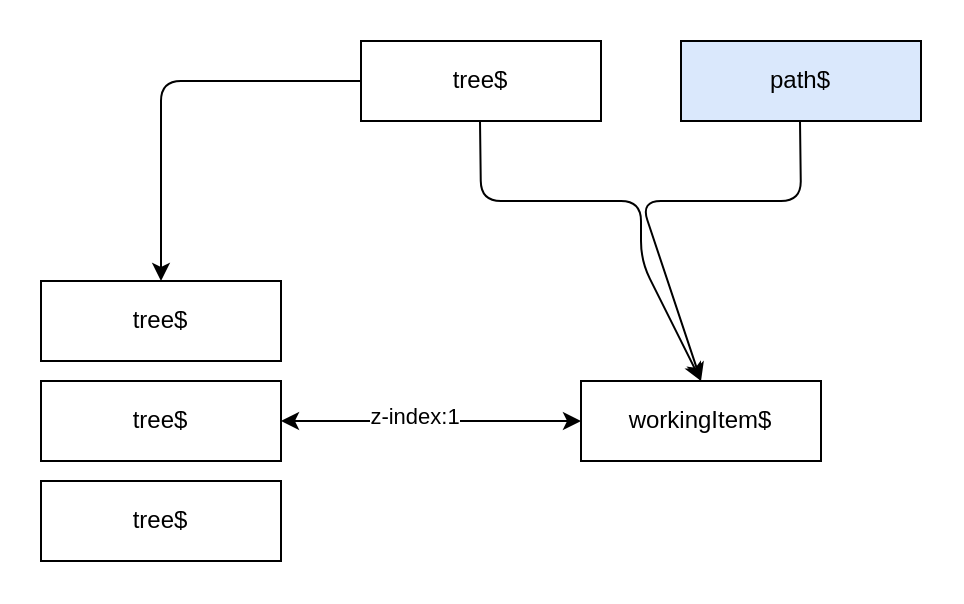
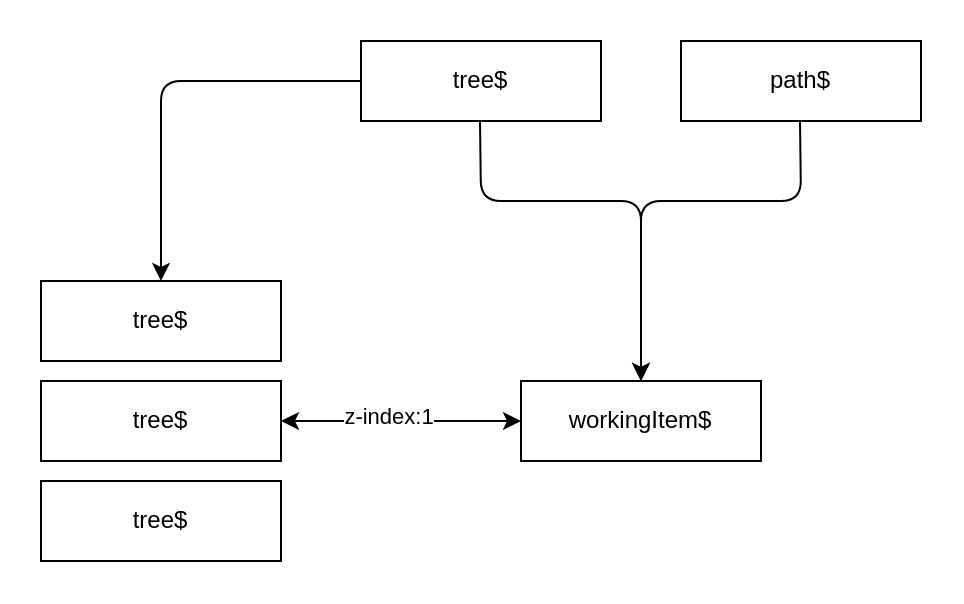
node "path$": fillcolor #dae8fc -> #ffffff
node "workingItem$": moved (701, 421) -> (641, 421)
